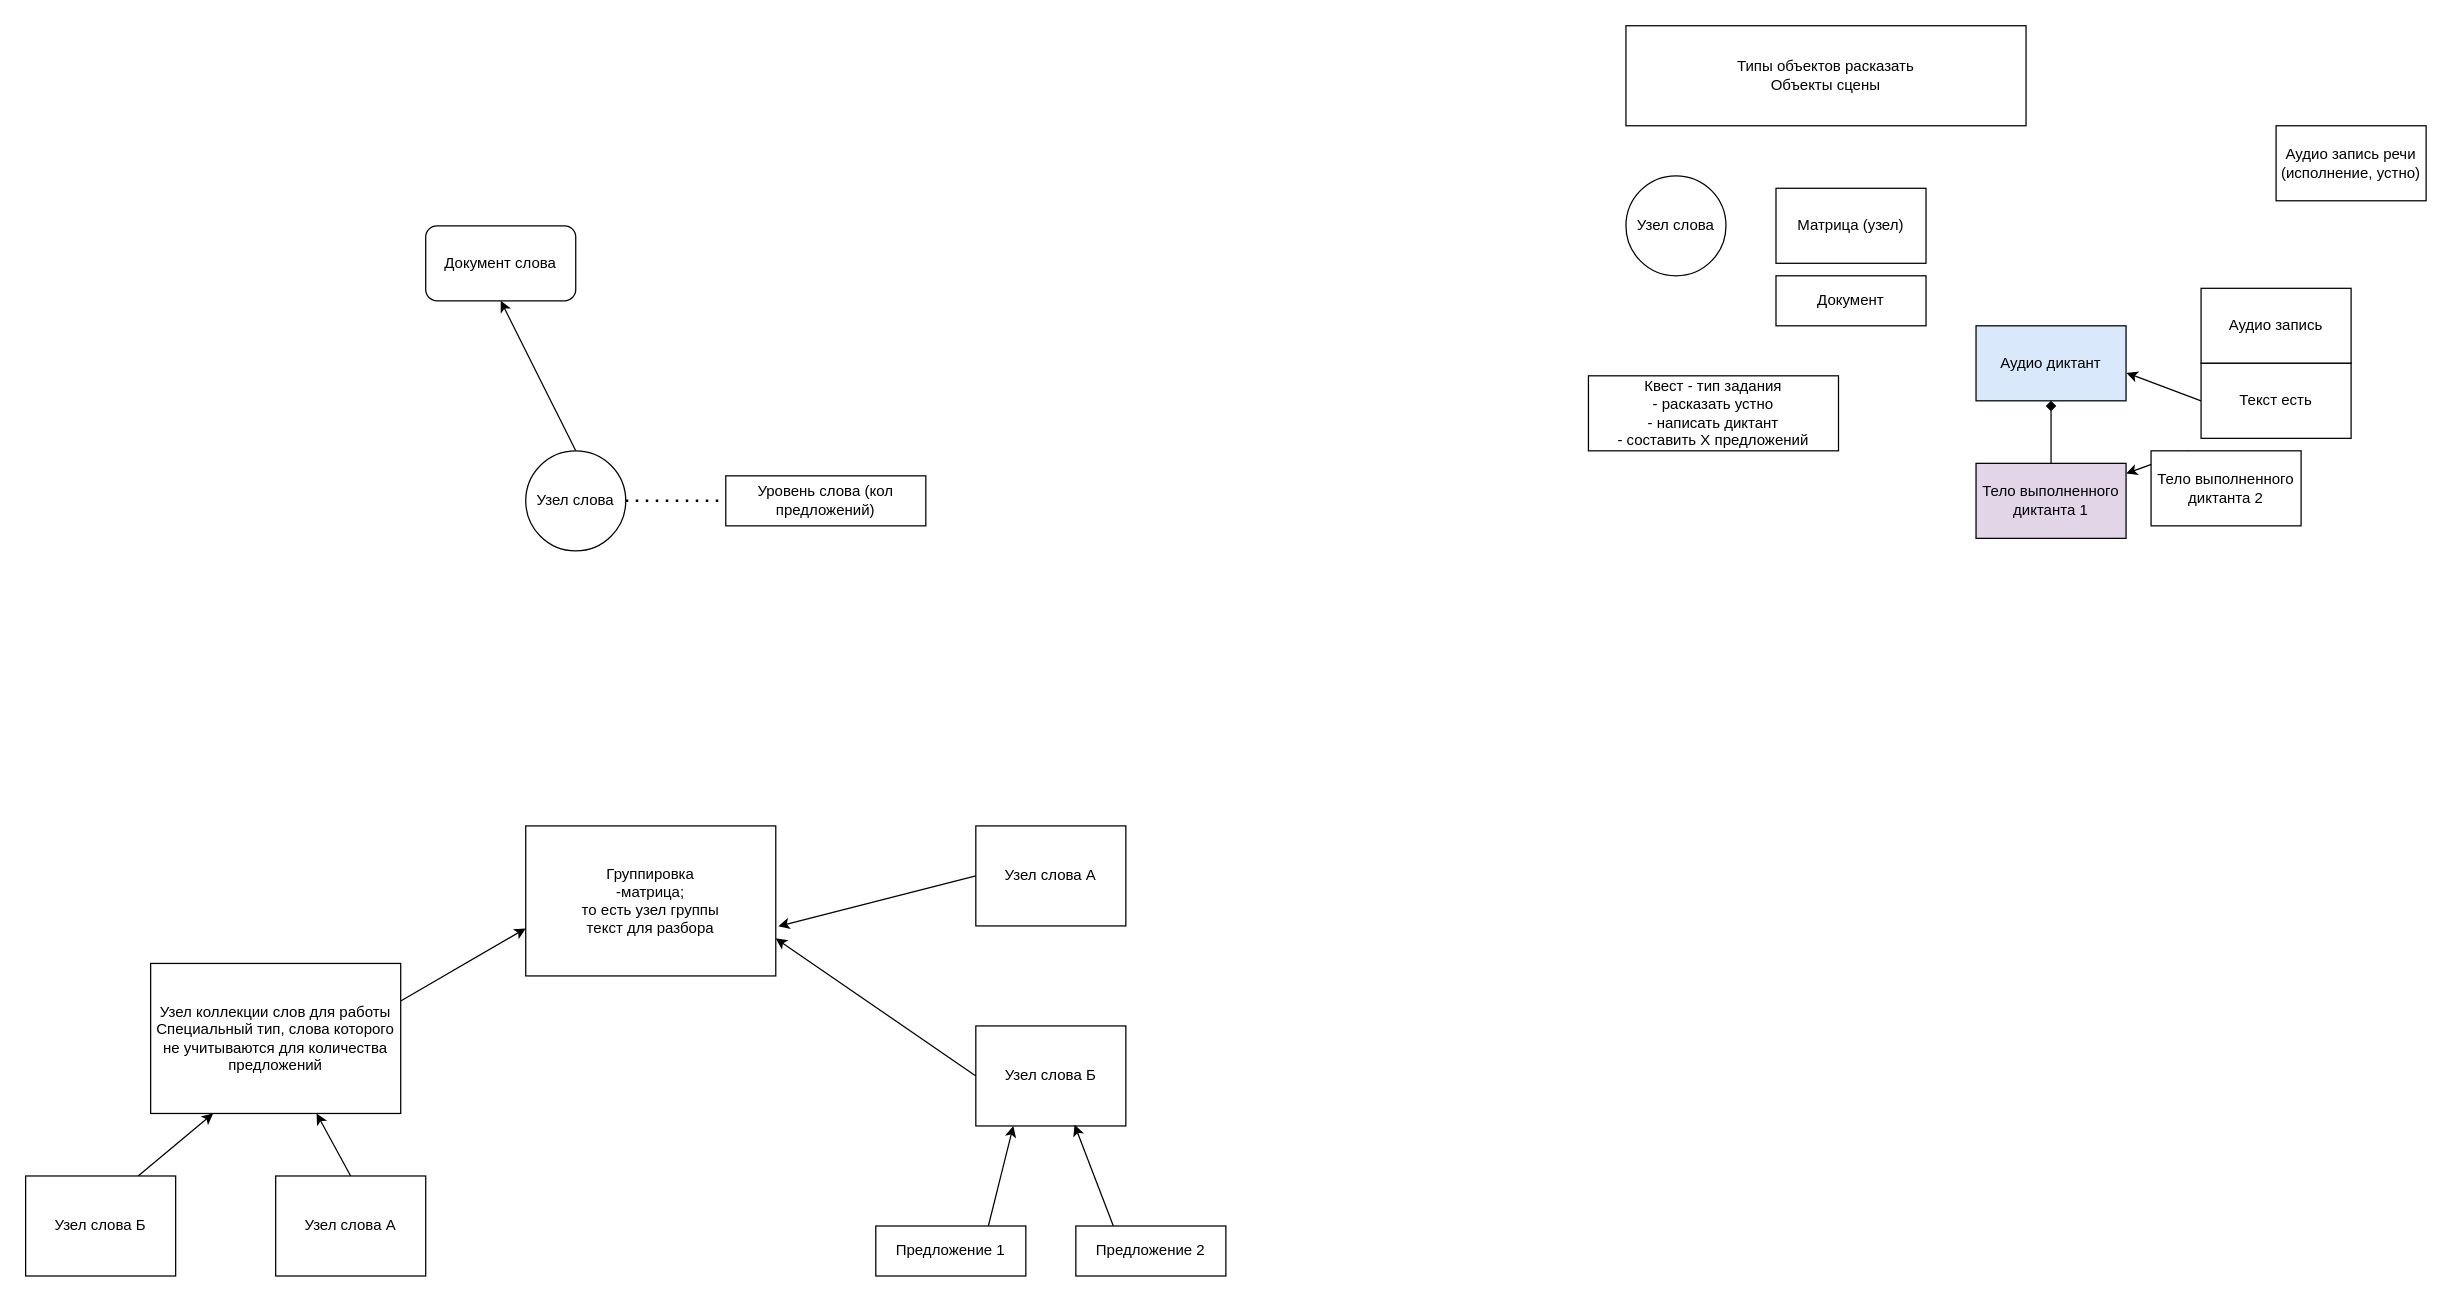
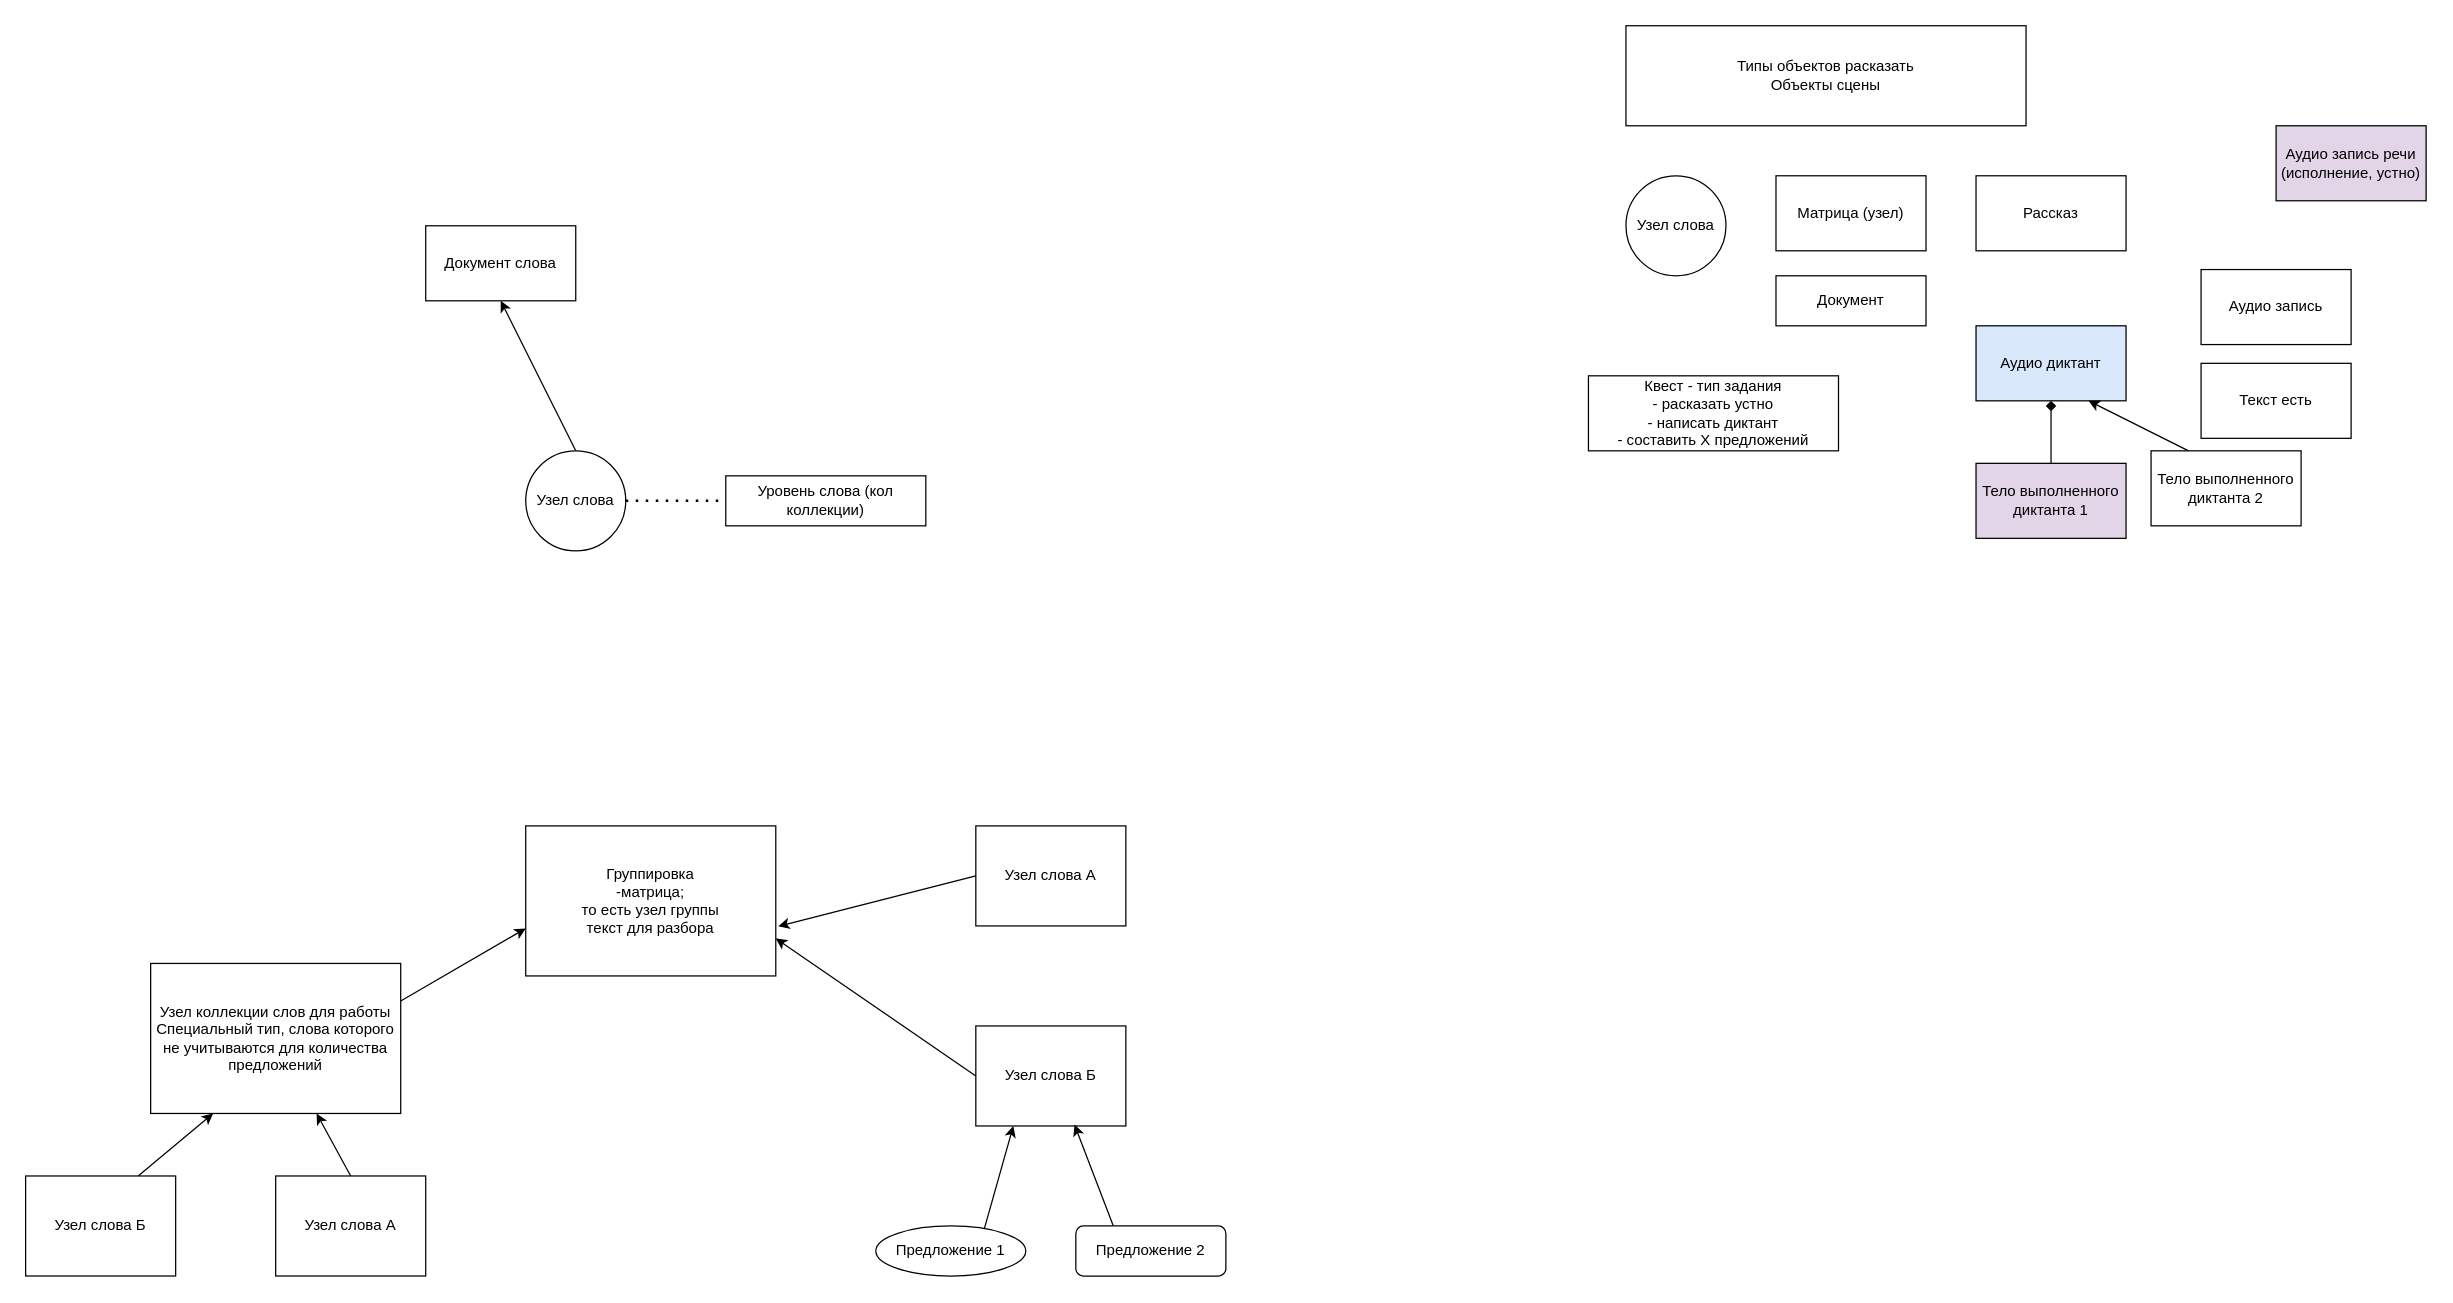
node "Аудио запись речи (исполнение, устно)": fillcolor #ffffff -> #e1d5e7
node "Рассказ": added
node "Матрица (узел)": moved (1851, 226) -> (1851, 213)
node "Документ слова": shape rounded rectangle -> rectangle
node "Аудио запись": moved (2276, 326) -> (2276, 307)
edge "Текст есть" -> "Аудио диктант": removed
edge "Тело выполненного диктанта 2" -> "Тело выполненного диктанта 1": now "Тело выполненного диктанта 2" -> "Аудио диктант"
node "Уровень слова (кол предложений)": label "Уровень слова (кол предложений)" -> "Уровень слова (кол коллекции)"
node "Предложение 1": shape rectangle -> ellipse
node "Предложение 2": shape rectangle -> rounded rectangle
